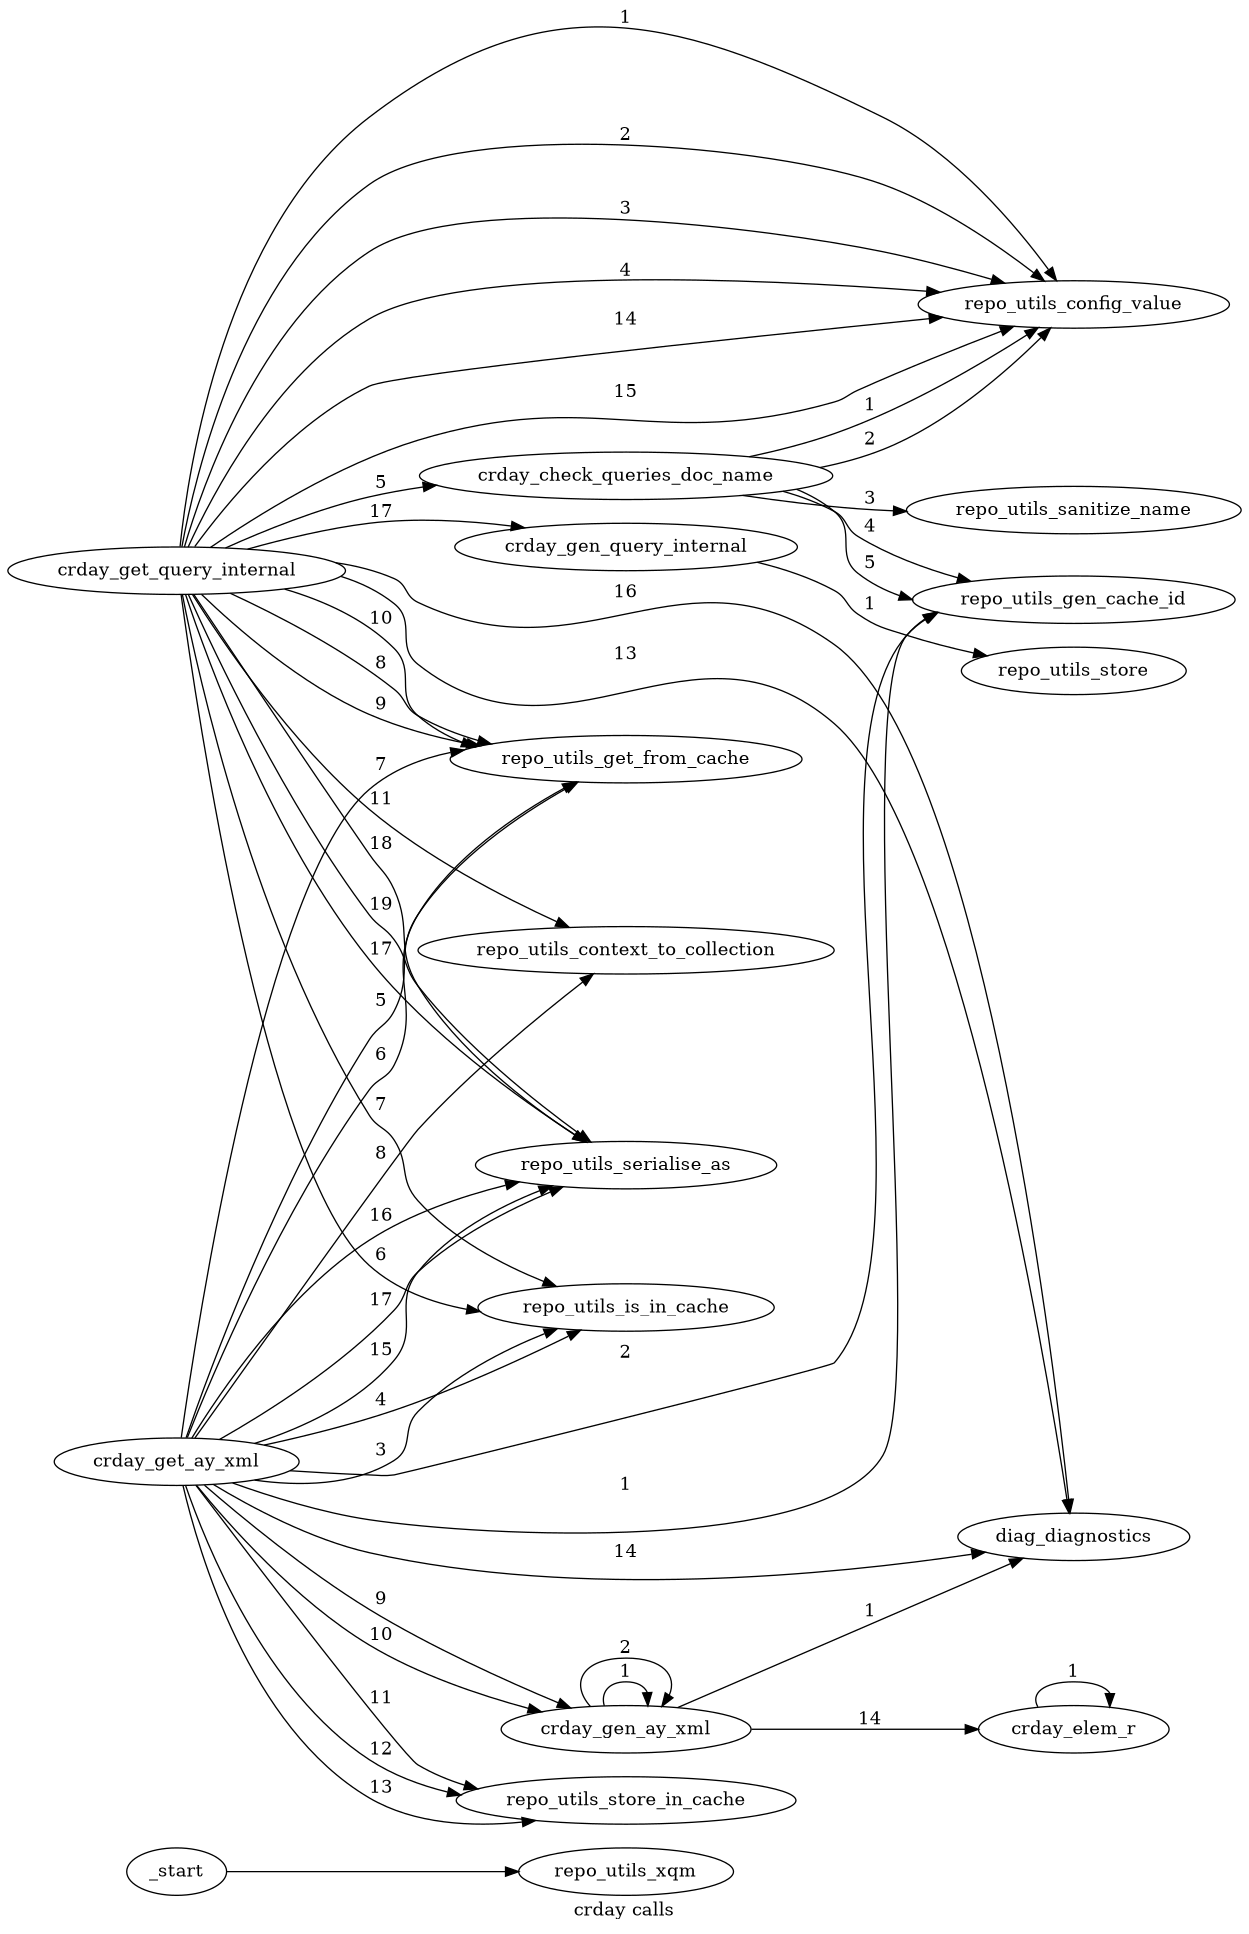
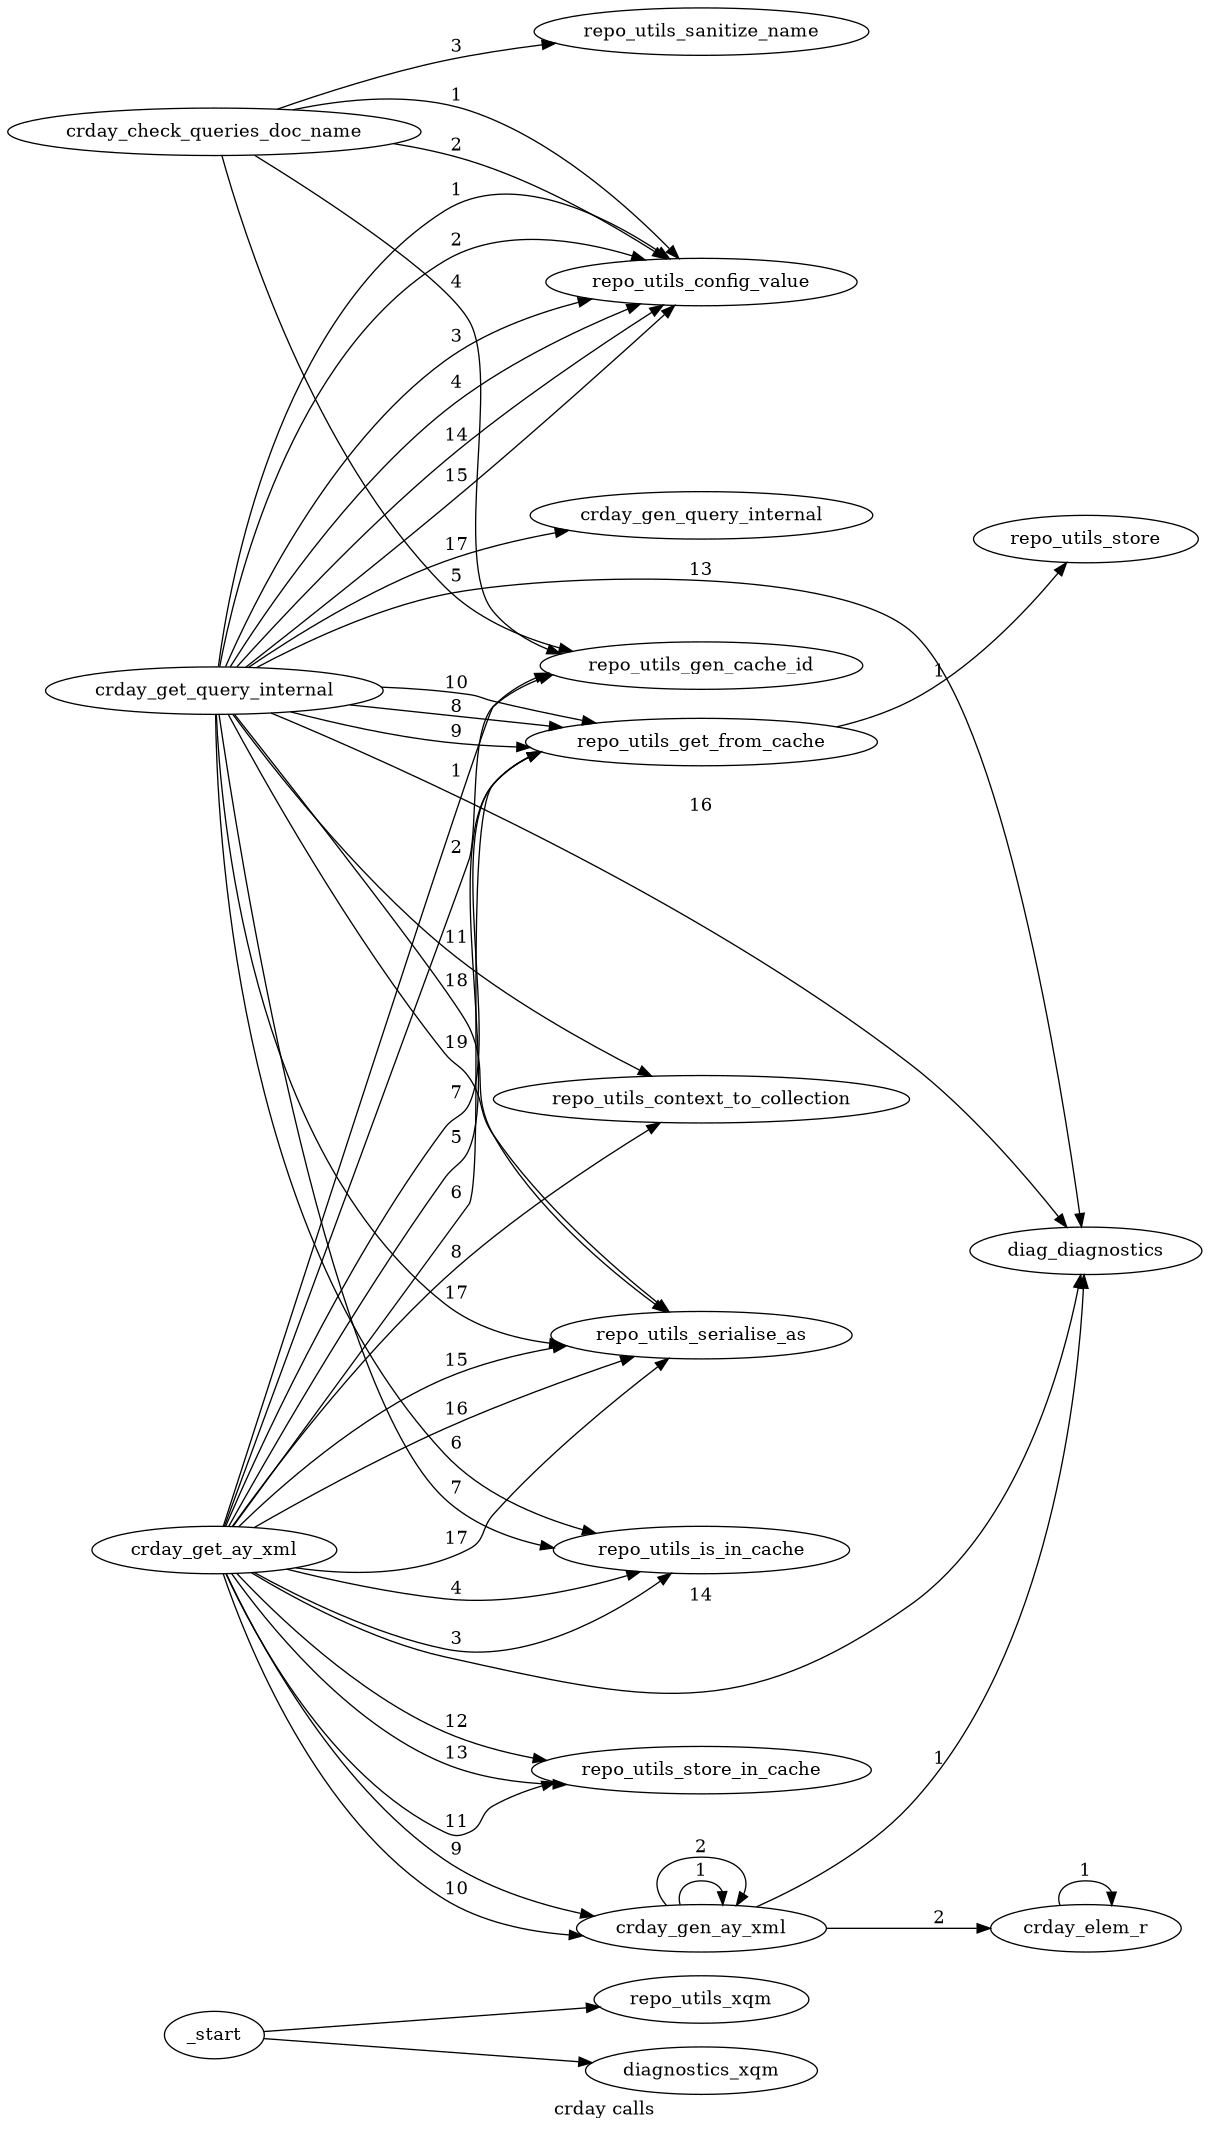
edge "crday_get_query_internal" -> "crday_check_queries_doc_name": removed, label "5"
edge "crday_gen_query_internal" -> "repo_utils_store": now "repo_utils_get_from_cache" -> "repo_utils_store"
edge "crday_gen_ay_xml" -> "crday_elem_r": label "14" -> "2"
node "diagnostics_xqm": added
